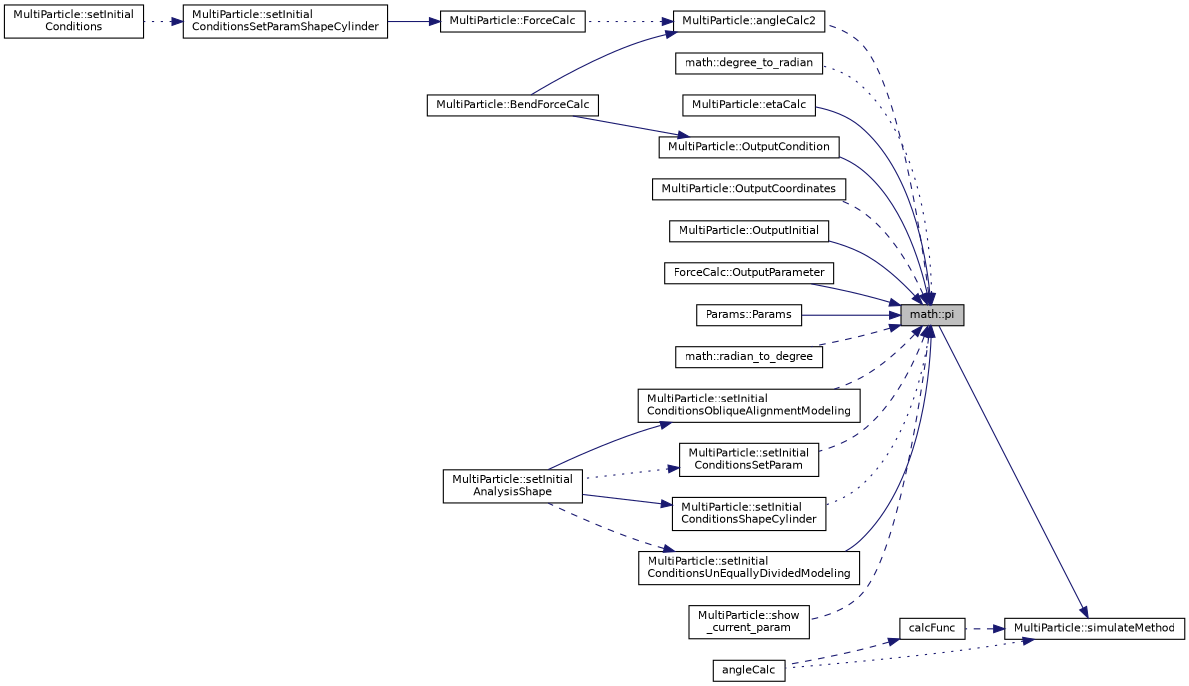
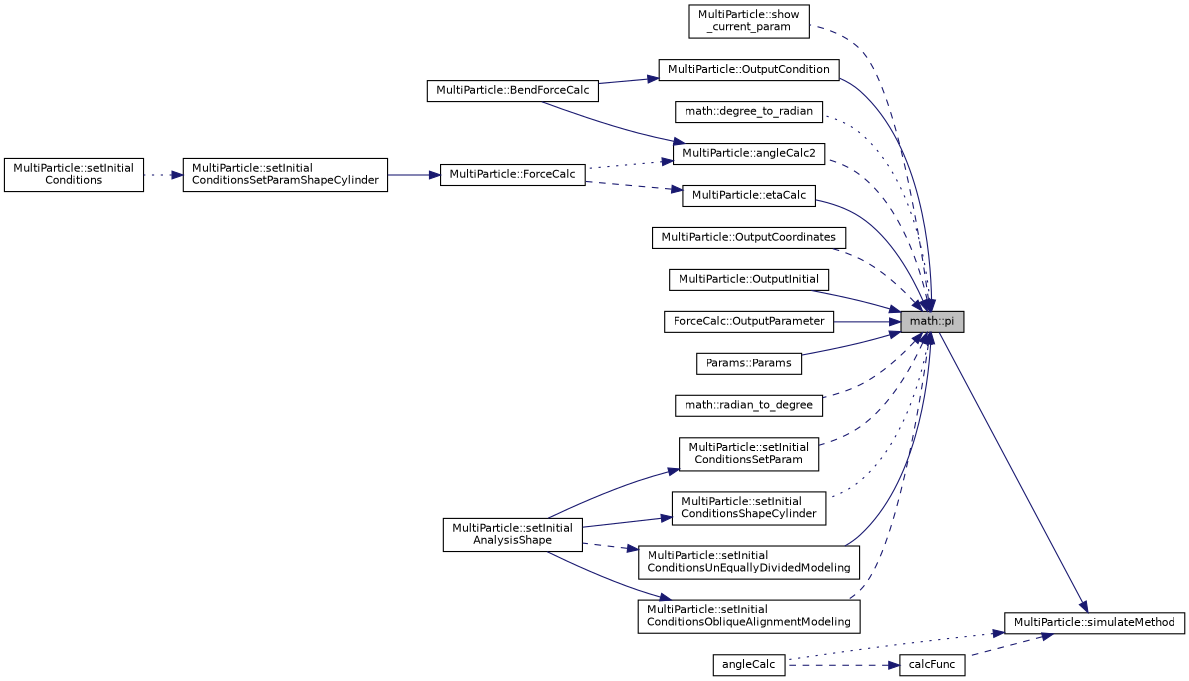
edge "MultiParticle::ForceCalc" -> "MultiParticle::etaCalc": added
edge "MultiParticle::setInitial AnalysisShape" -> "MultiParticle::setInitial ConditionsSetParam": style dotted -> solid
